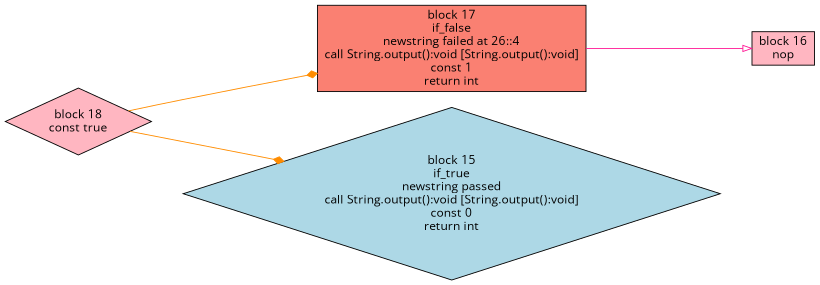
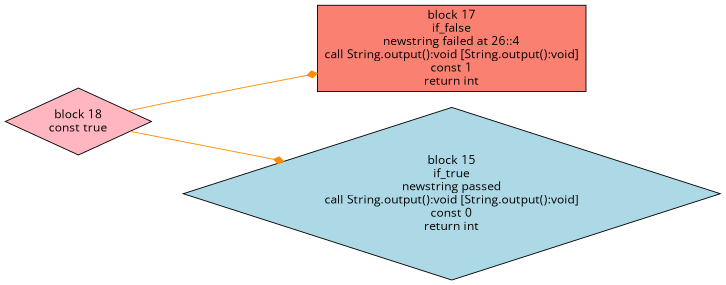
node "block 16 nop": removed
